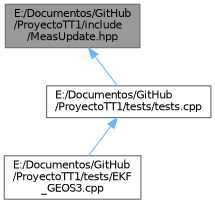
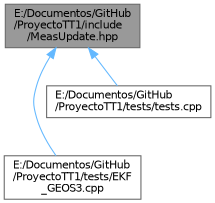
edge "E:/Documentos/GitHub /ProyectoTT1/tests/EKF _GEOS3.cpp" -> "E:/Documentos/GitHub /ProyectoTT1/tests/tests.cpp": now "E:/Documentos/GitHub /ProyectoTT1/tests/EKF _GEOS3.cpp" -> "E:/Documentos/GitHub /ProyectoTT1/include /MeasUpdate.hpp"
